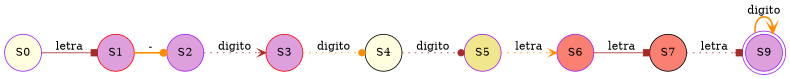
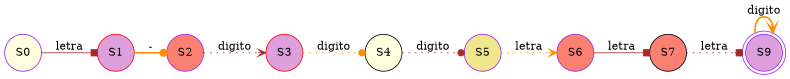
node "S2": fillcolor plum -> salmon
